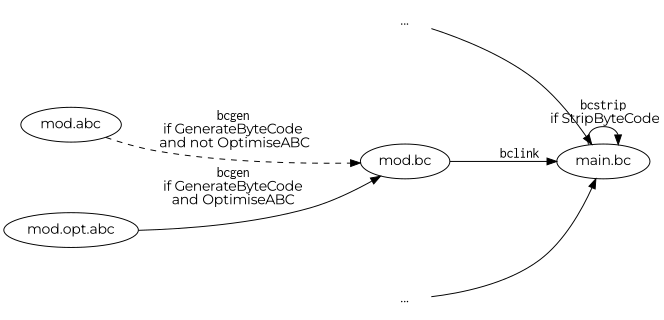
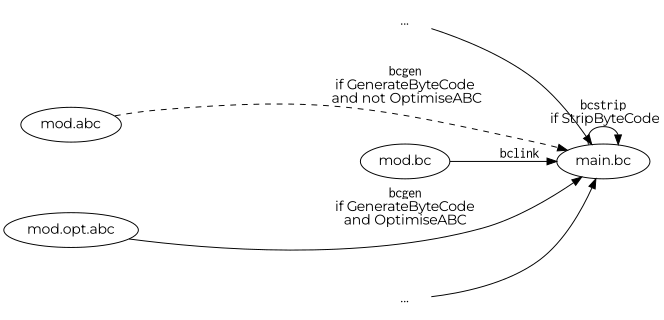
edge "mod.abc" -> "mod.bc": now "mod.abc" -> "main.bc"
edge "mod.opt.abc" -> "mod.bc": now "mod.opt.abc" -> "main.bc"
